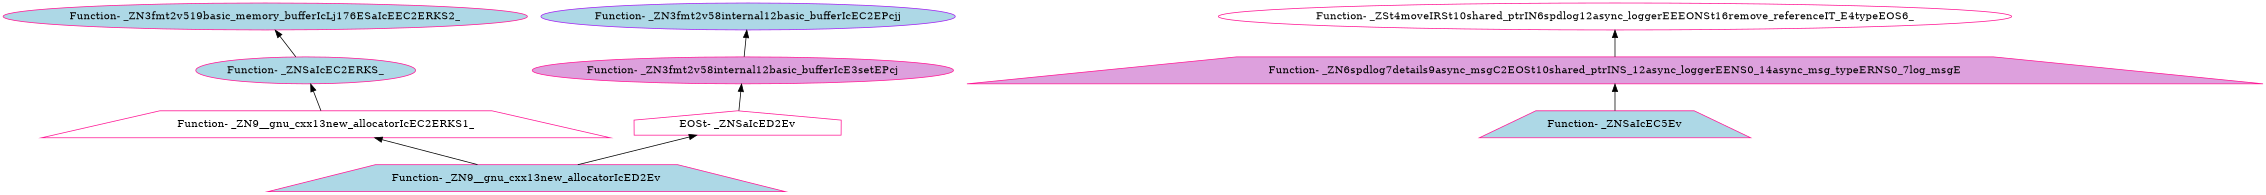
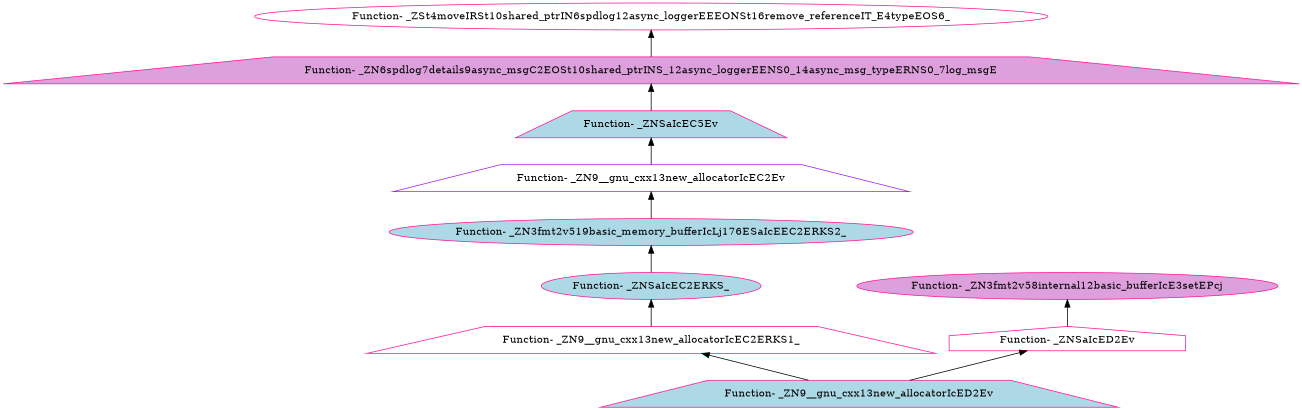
node "Function- _ZN3fmt2v58internal12basic_bufferIcEC2EPcjj": removed
node "EOSt- _ZNSaIcED2Ev": label "EOSt- _ZNSaIcED2Ev" -> "Function- _ZNSaIcED2Ev"
node "Function- _ZN9__gnu_cxx13new_allocatorIcEC2Ev": added
